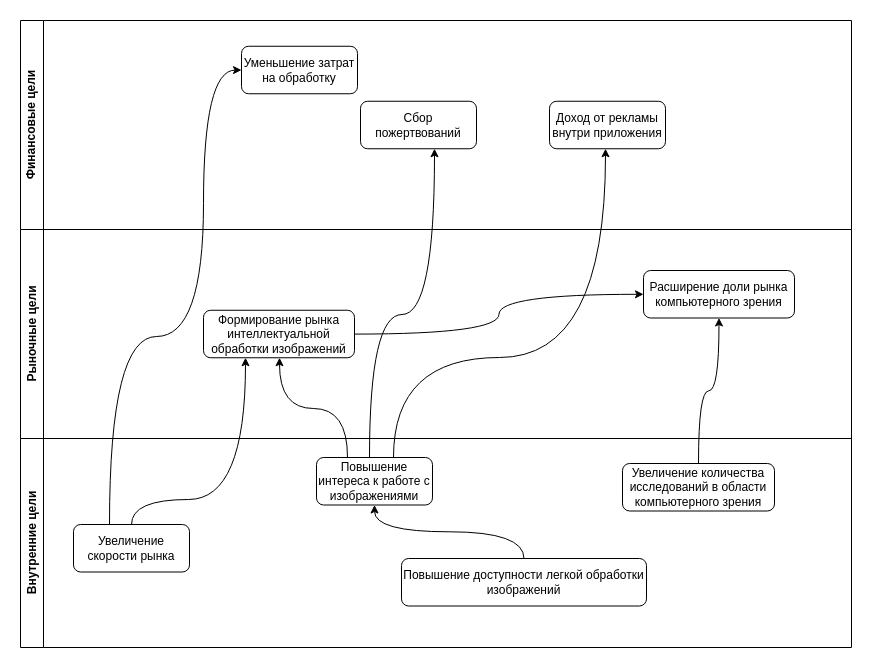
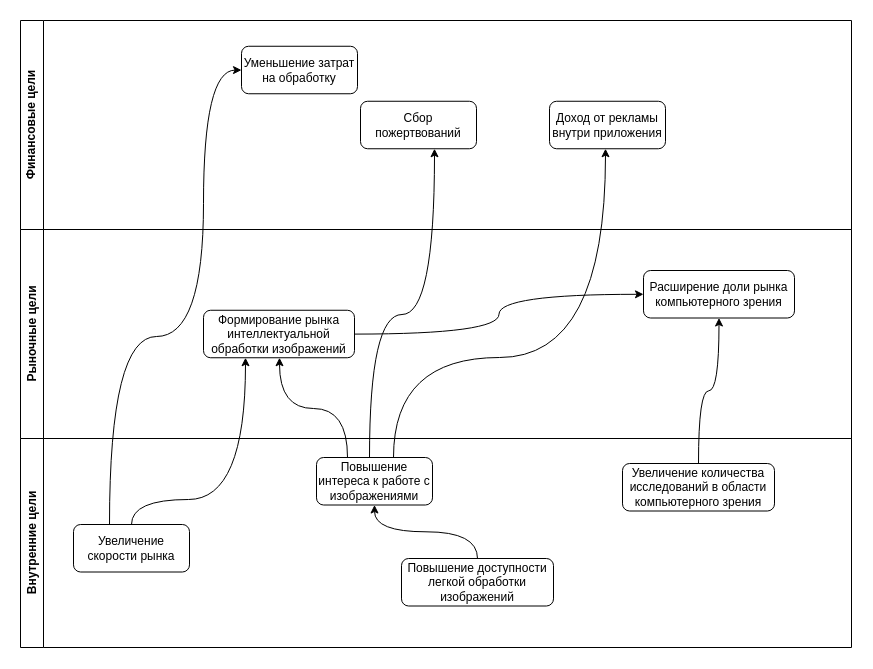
node "Повышение доступности легкой обработки изображений": size 245x48 -> 152x48
